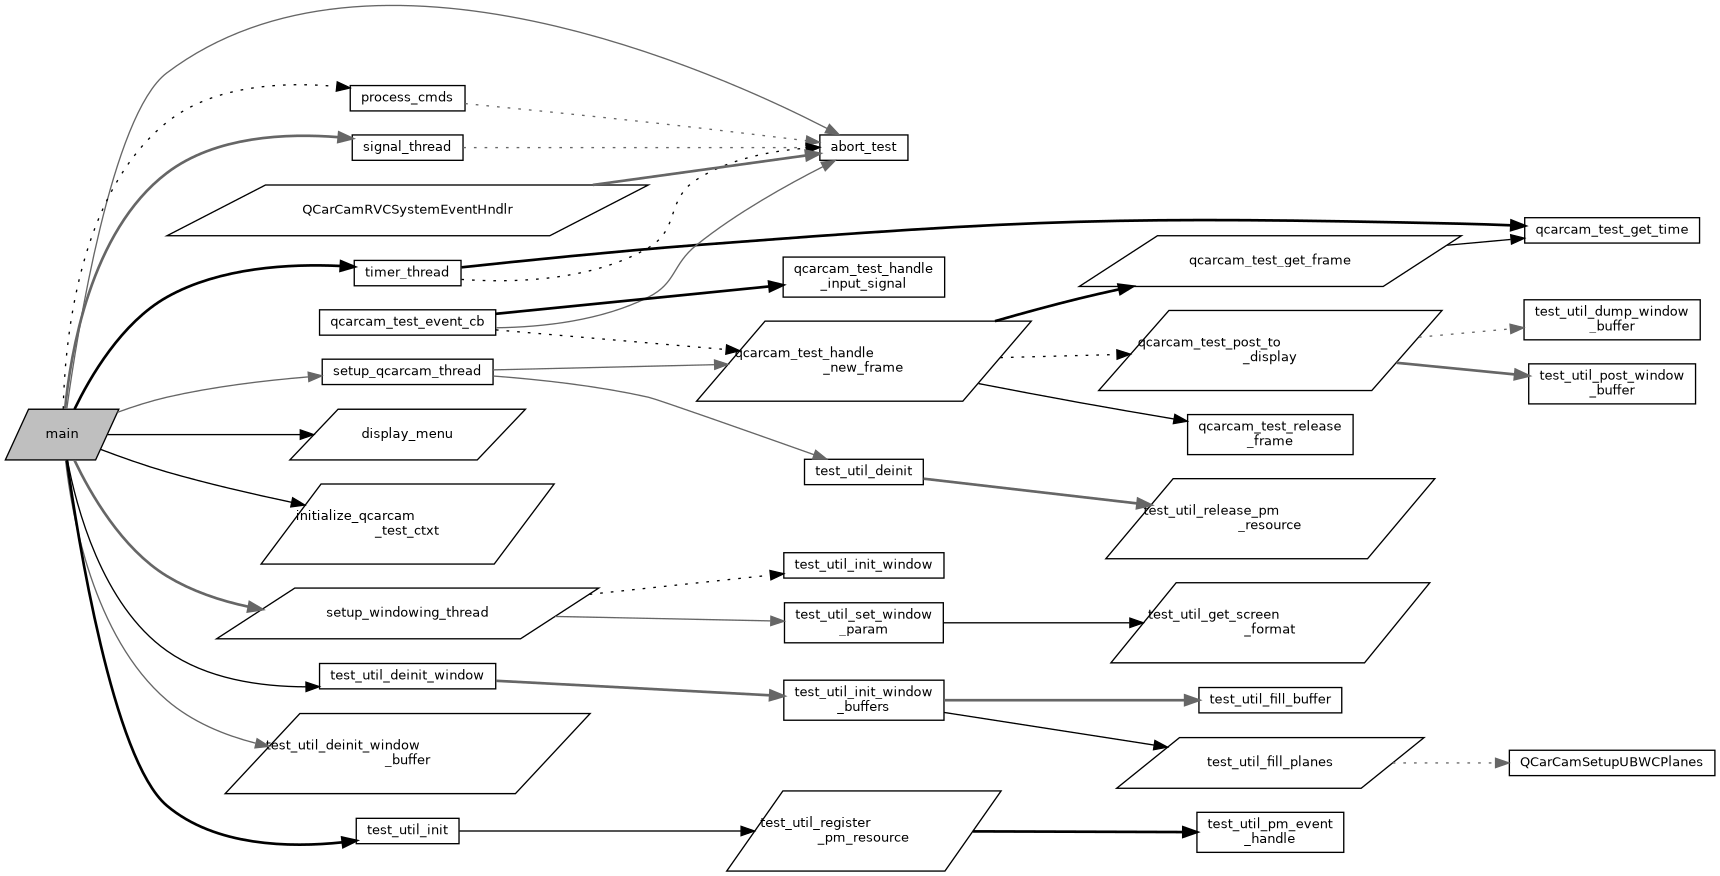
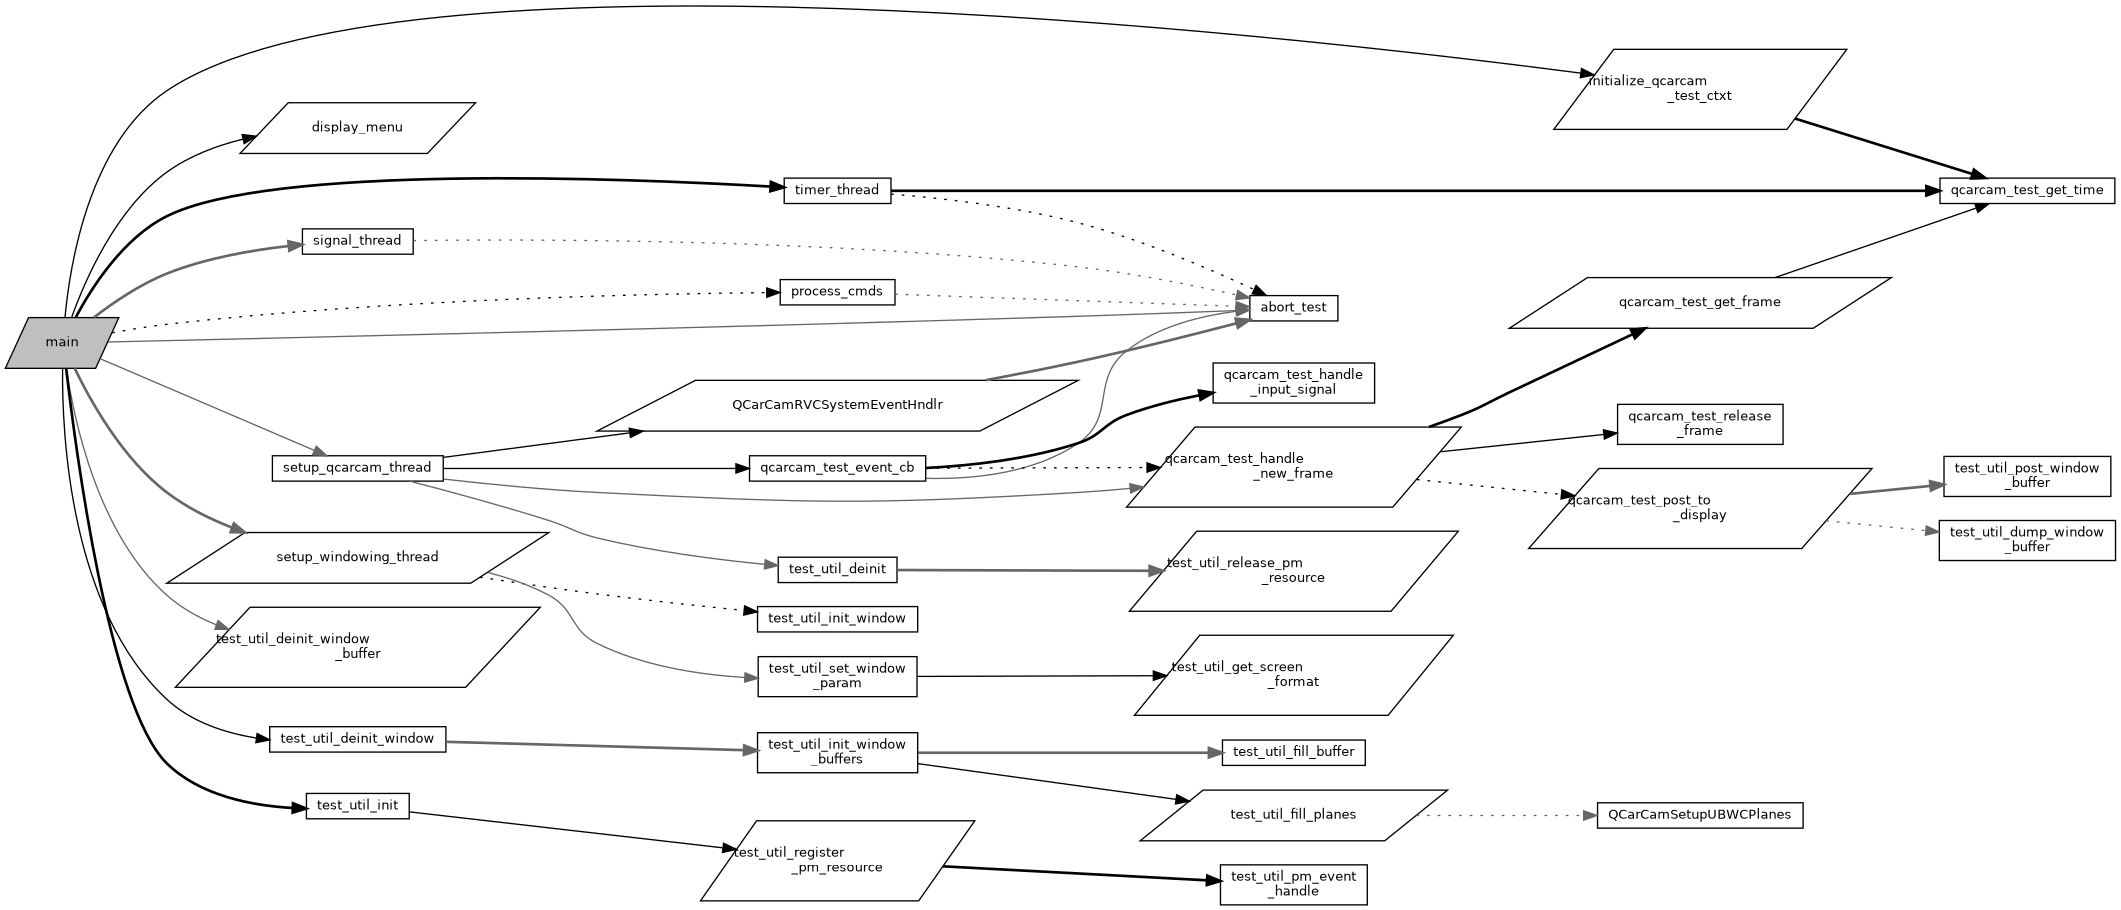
edge "initialize_qcarcam _test_ctxt" -> "qcarcam_test_get_time": added
edge "setup_qcarcam_thread" -> "QCarCamRVCSystemEventHndlr": added
edge "setup_qcarcam_thread" -> "qcarcam_test_event_cb": added
